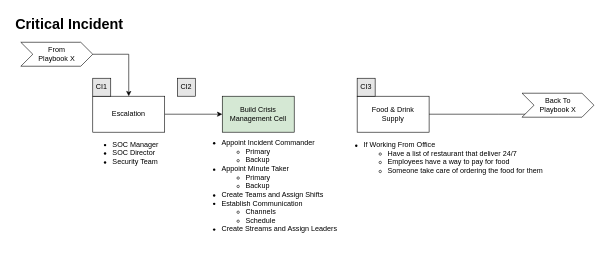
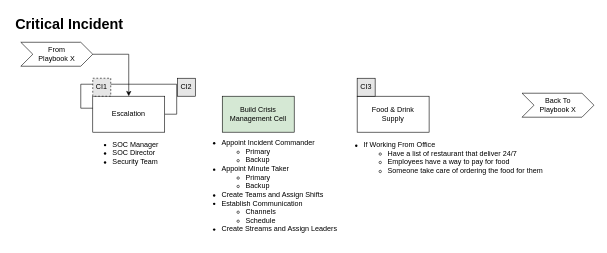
node "CI1": style solid -> dashed
edge "Escalation" -> "Build Crisis Management Cell": now "Escalation" -> "CI1"
edge "Food & Drink Supply" -> "Back To Playbook X": removed
